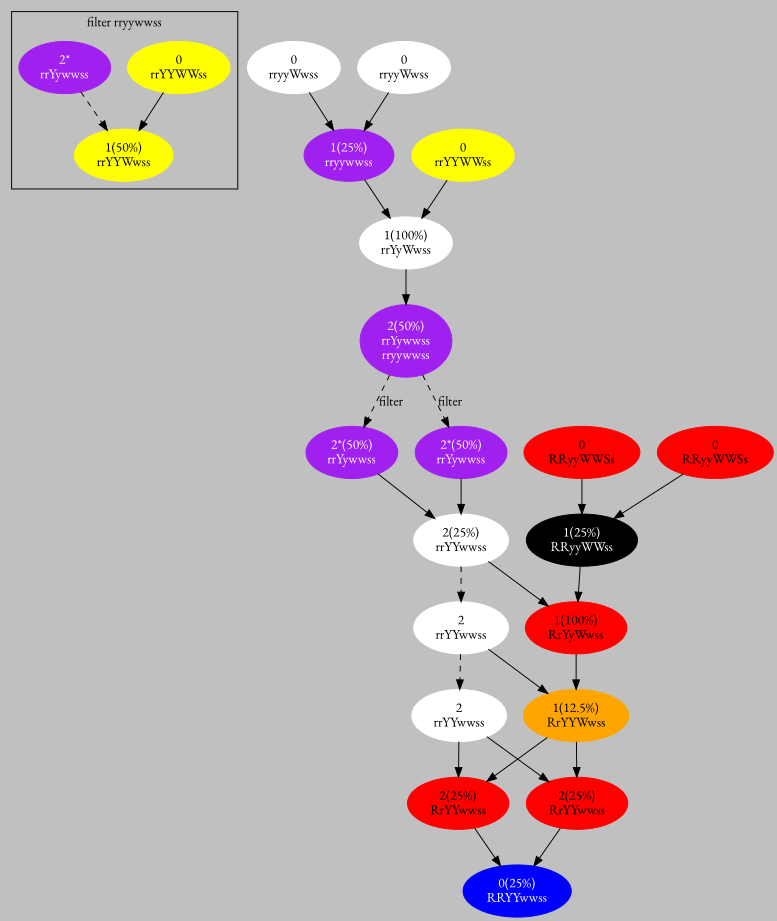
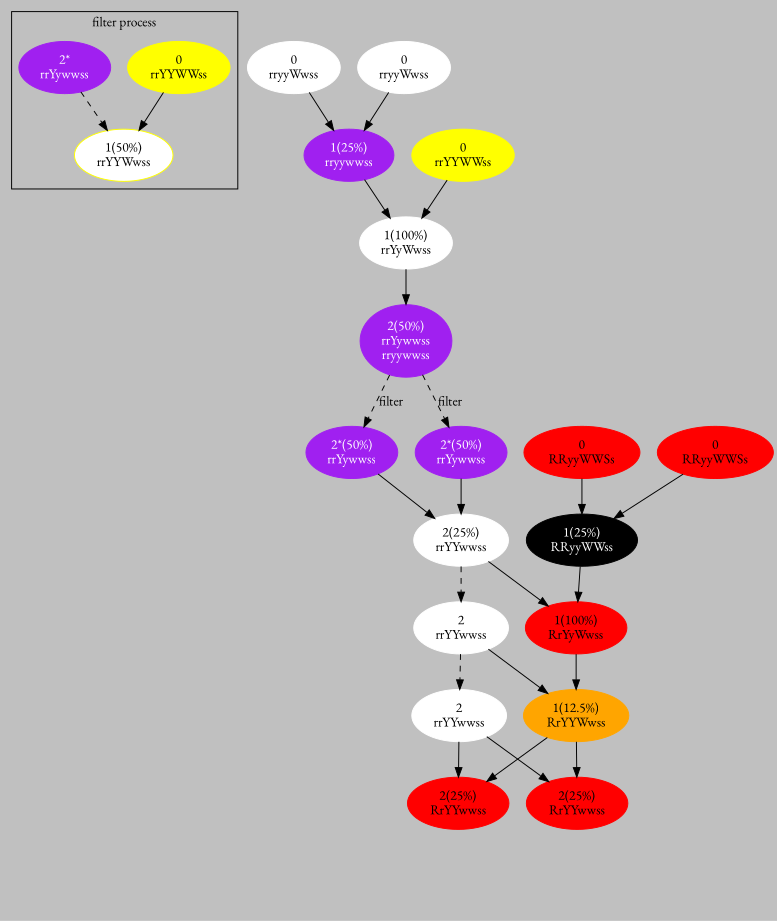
cluster "filter rryywwss": label "filter rryywwss" -> "filter process"
node "1(50%) rrYYWwss": fillcolor yellow -> white
node "0(25%) RRYYwwss": removed
